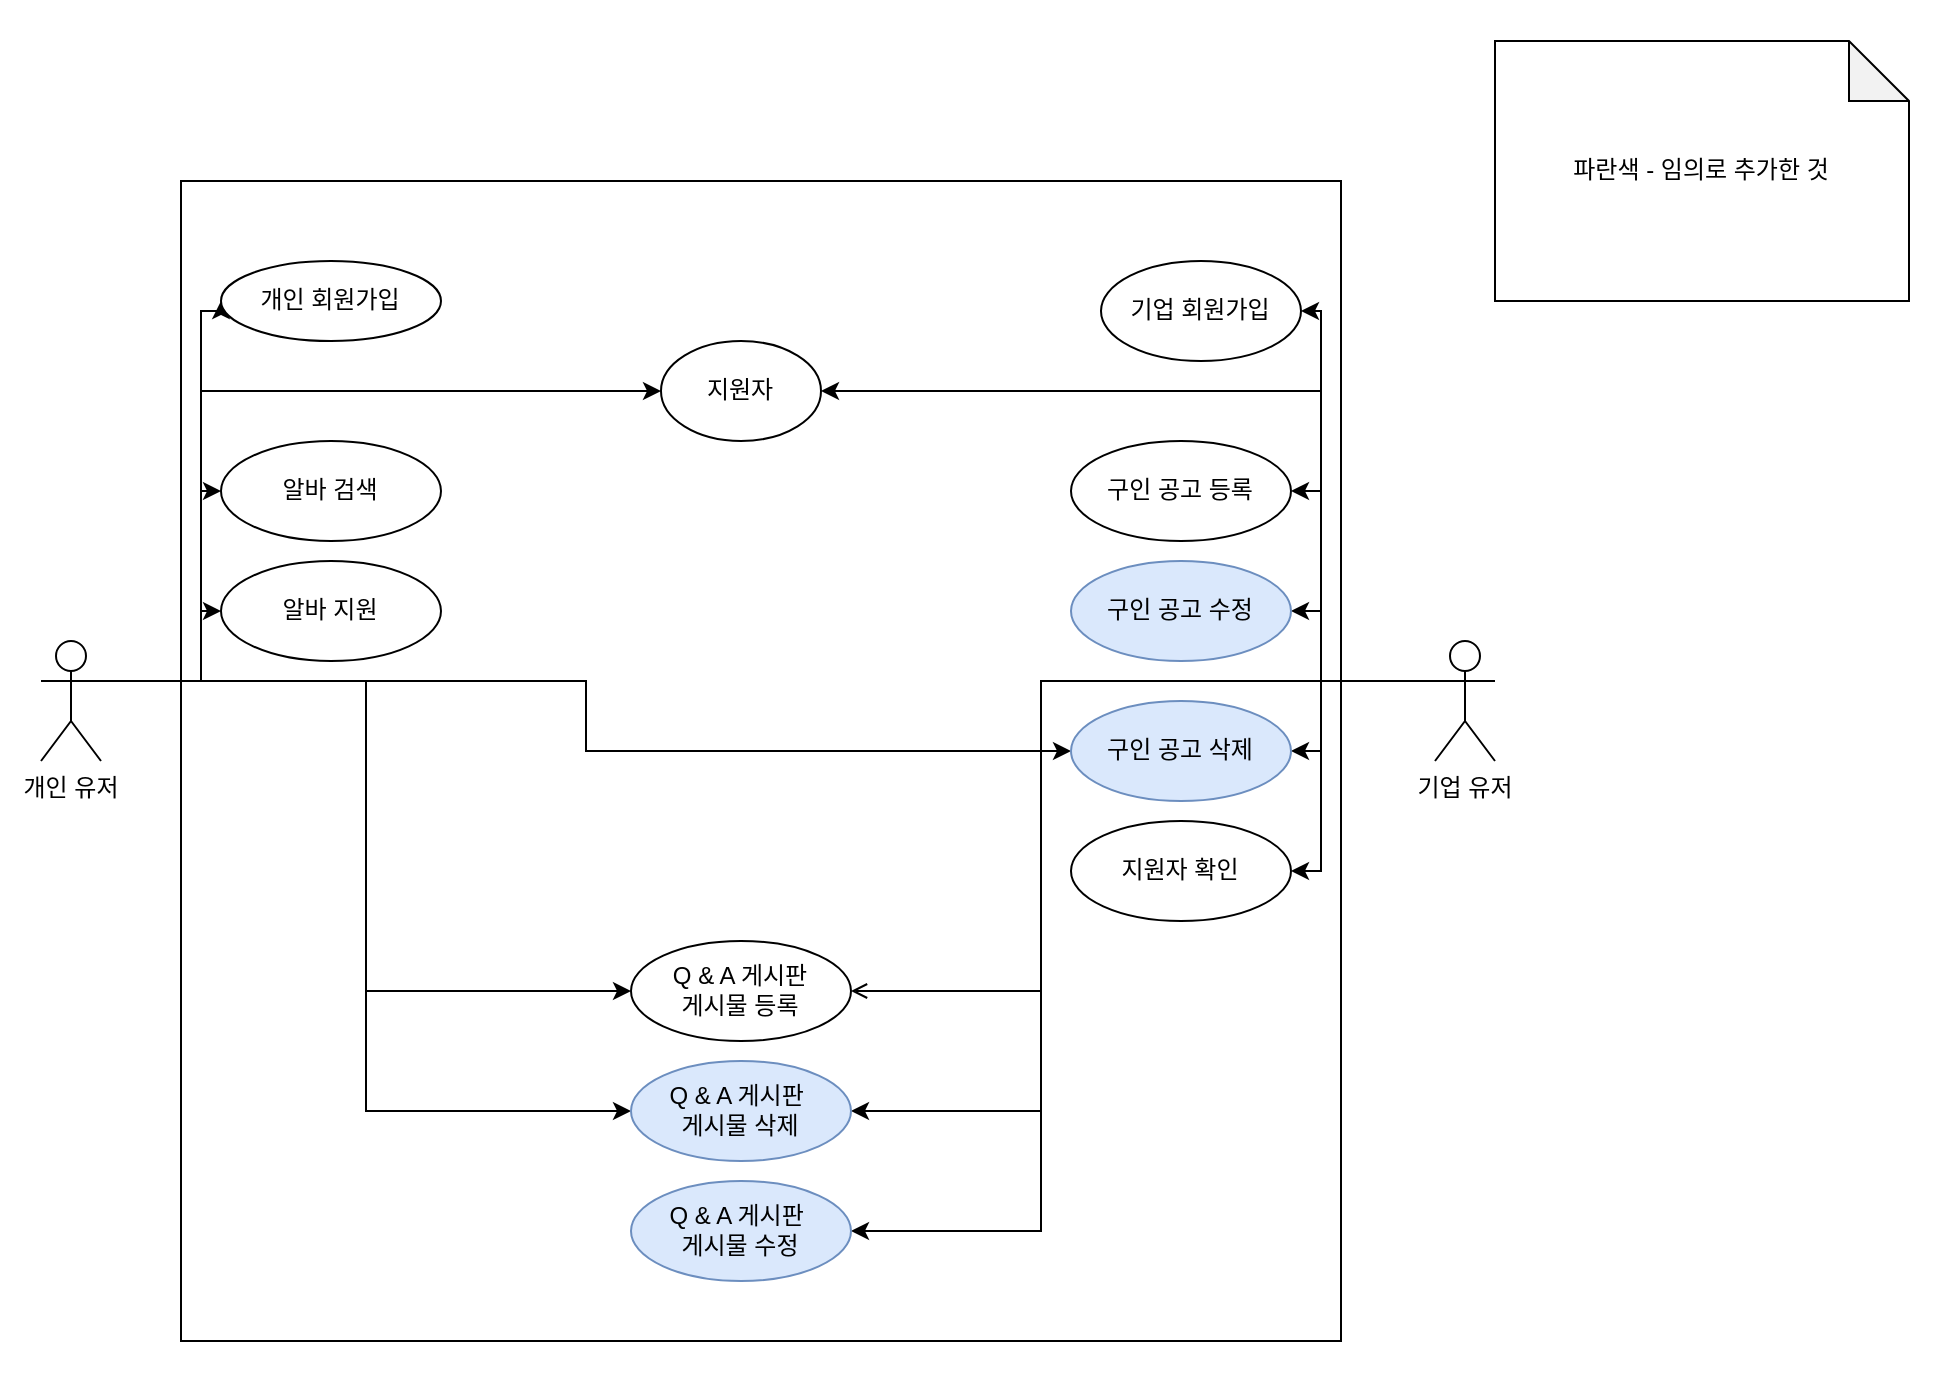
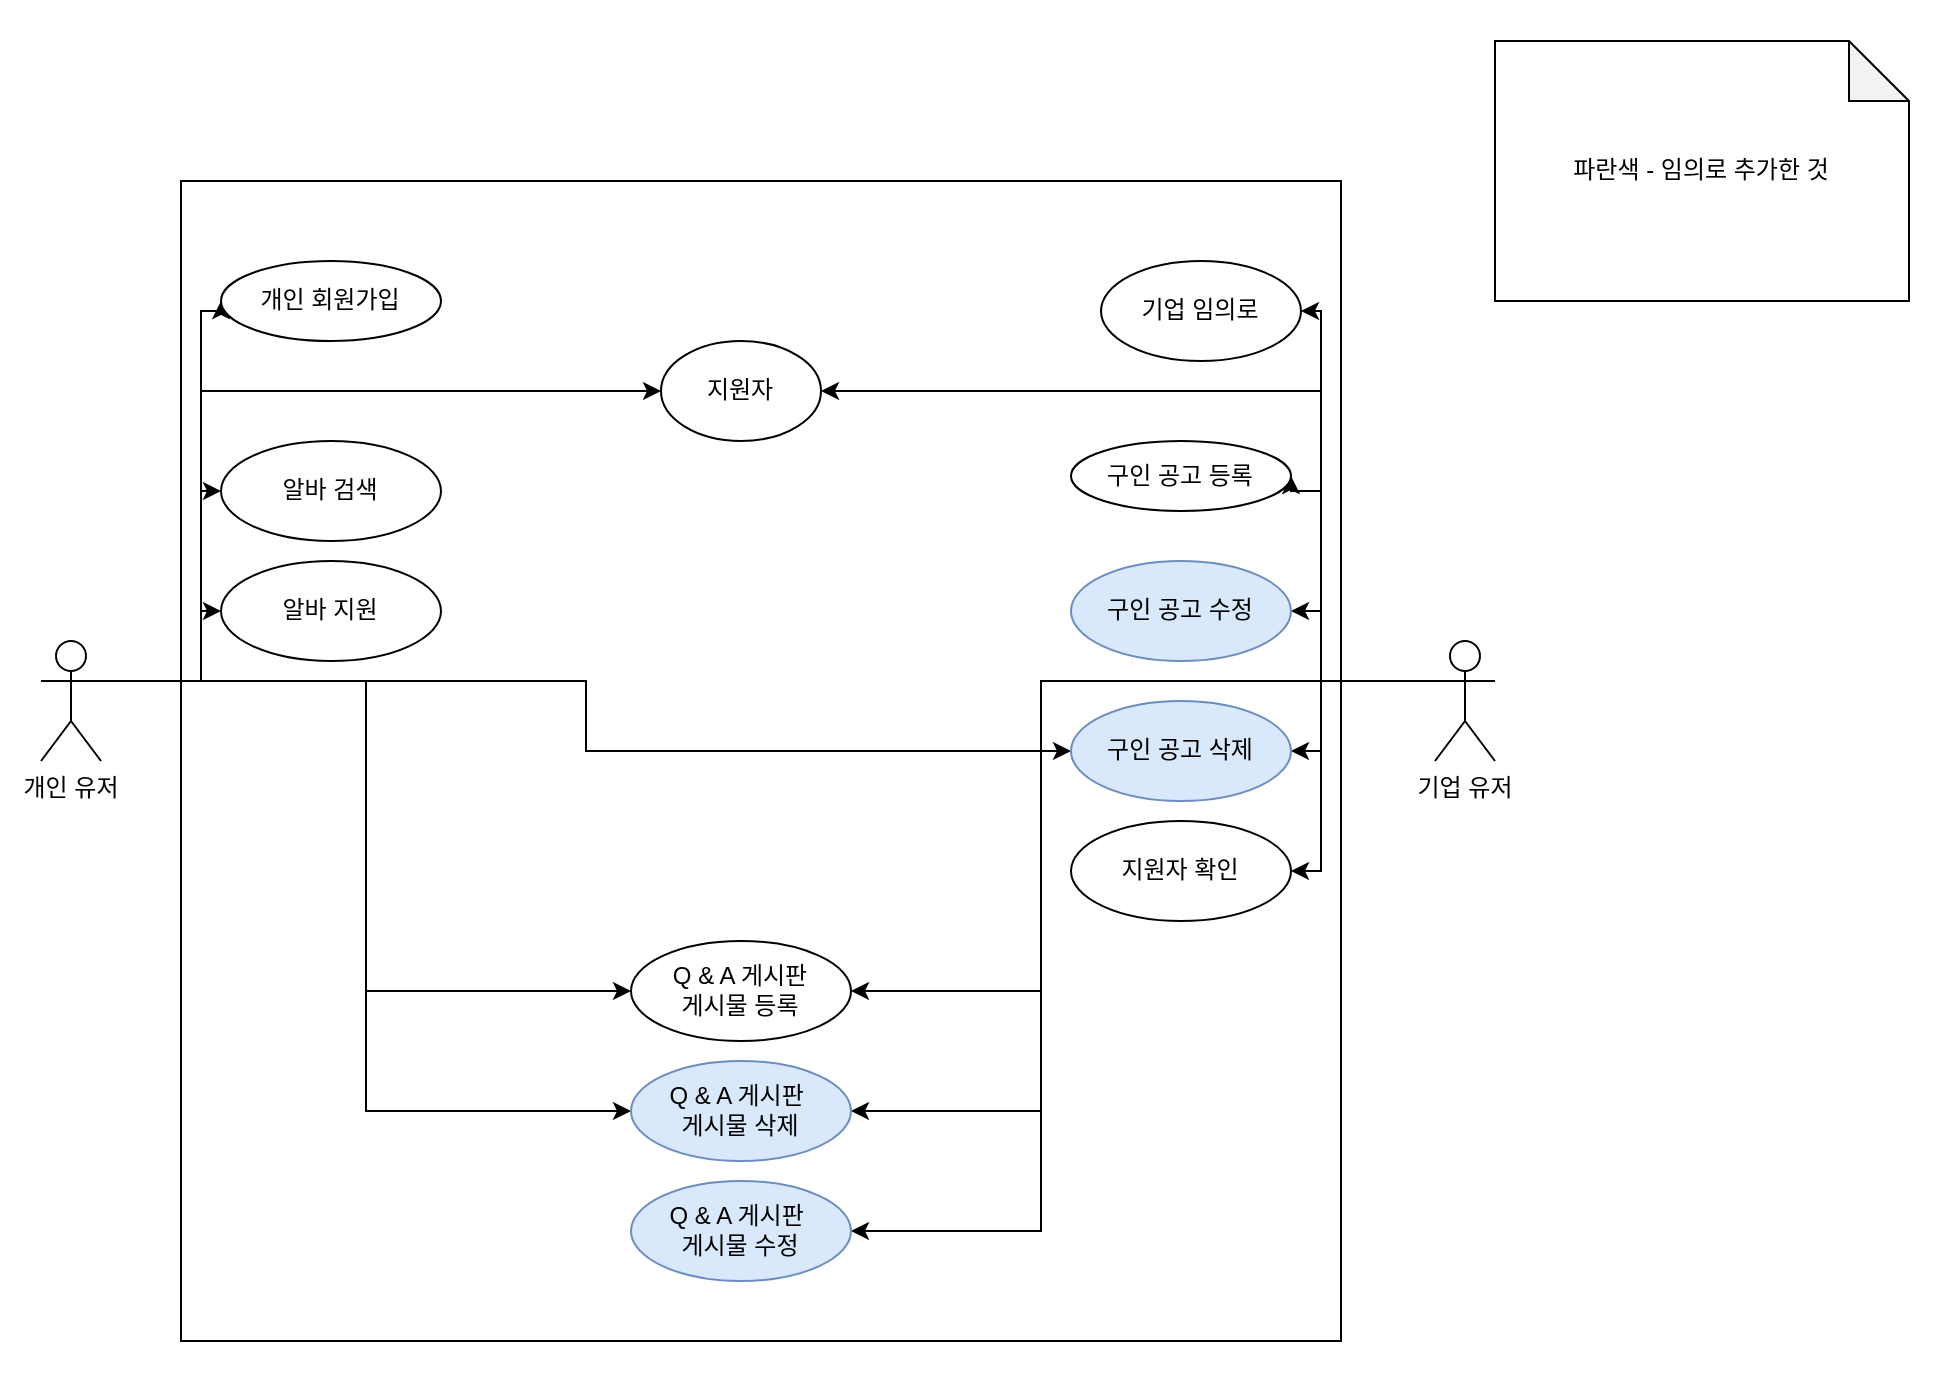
node "기업 회원가입": label "기업 회원가입" -> "기업 임의로"
node "구인 공고 등록": size 220x100 -> 220x70
edge "기업 유저" -> "Q & A 게시판 게시물 등록": arrowhead open -> classic
